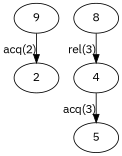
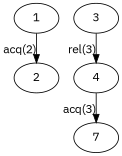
node "9": label "9" -> "1"
node "8": label "8" -> "3"
node "5": label "5" -> "7"
